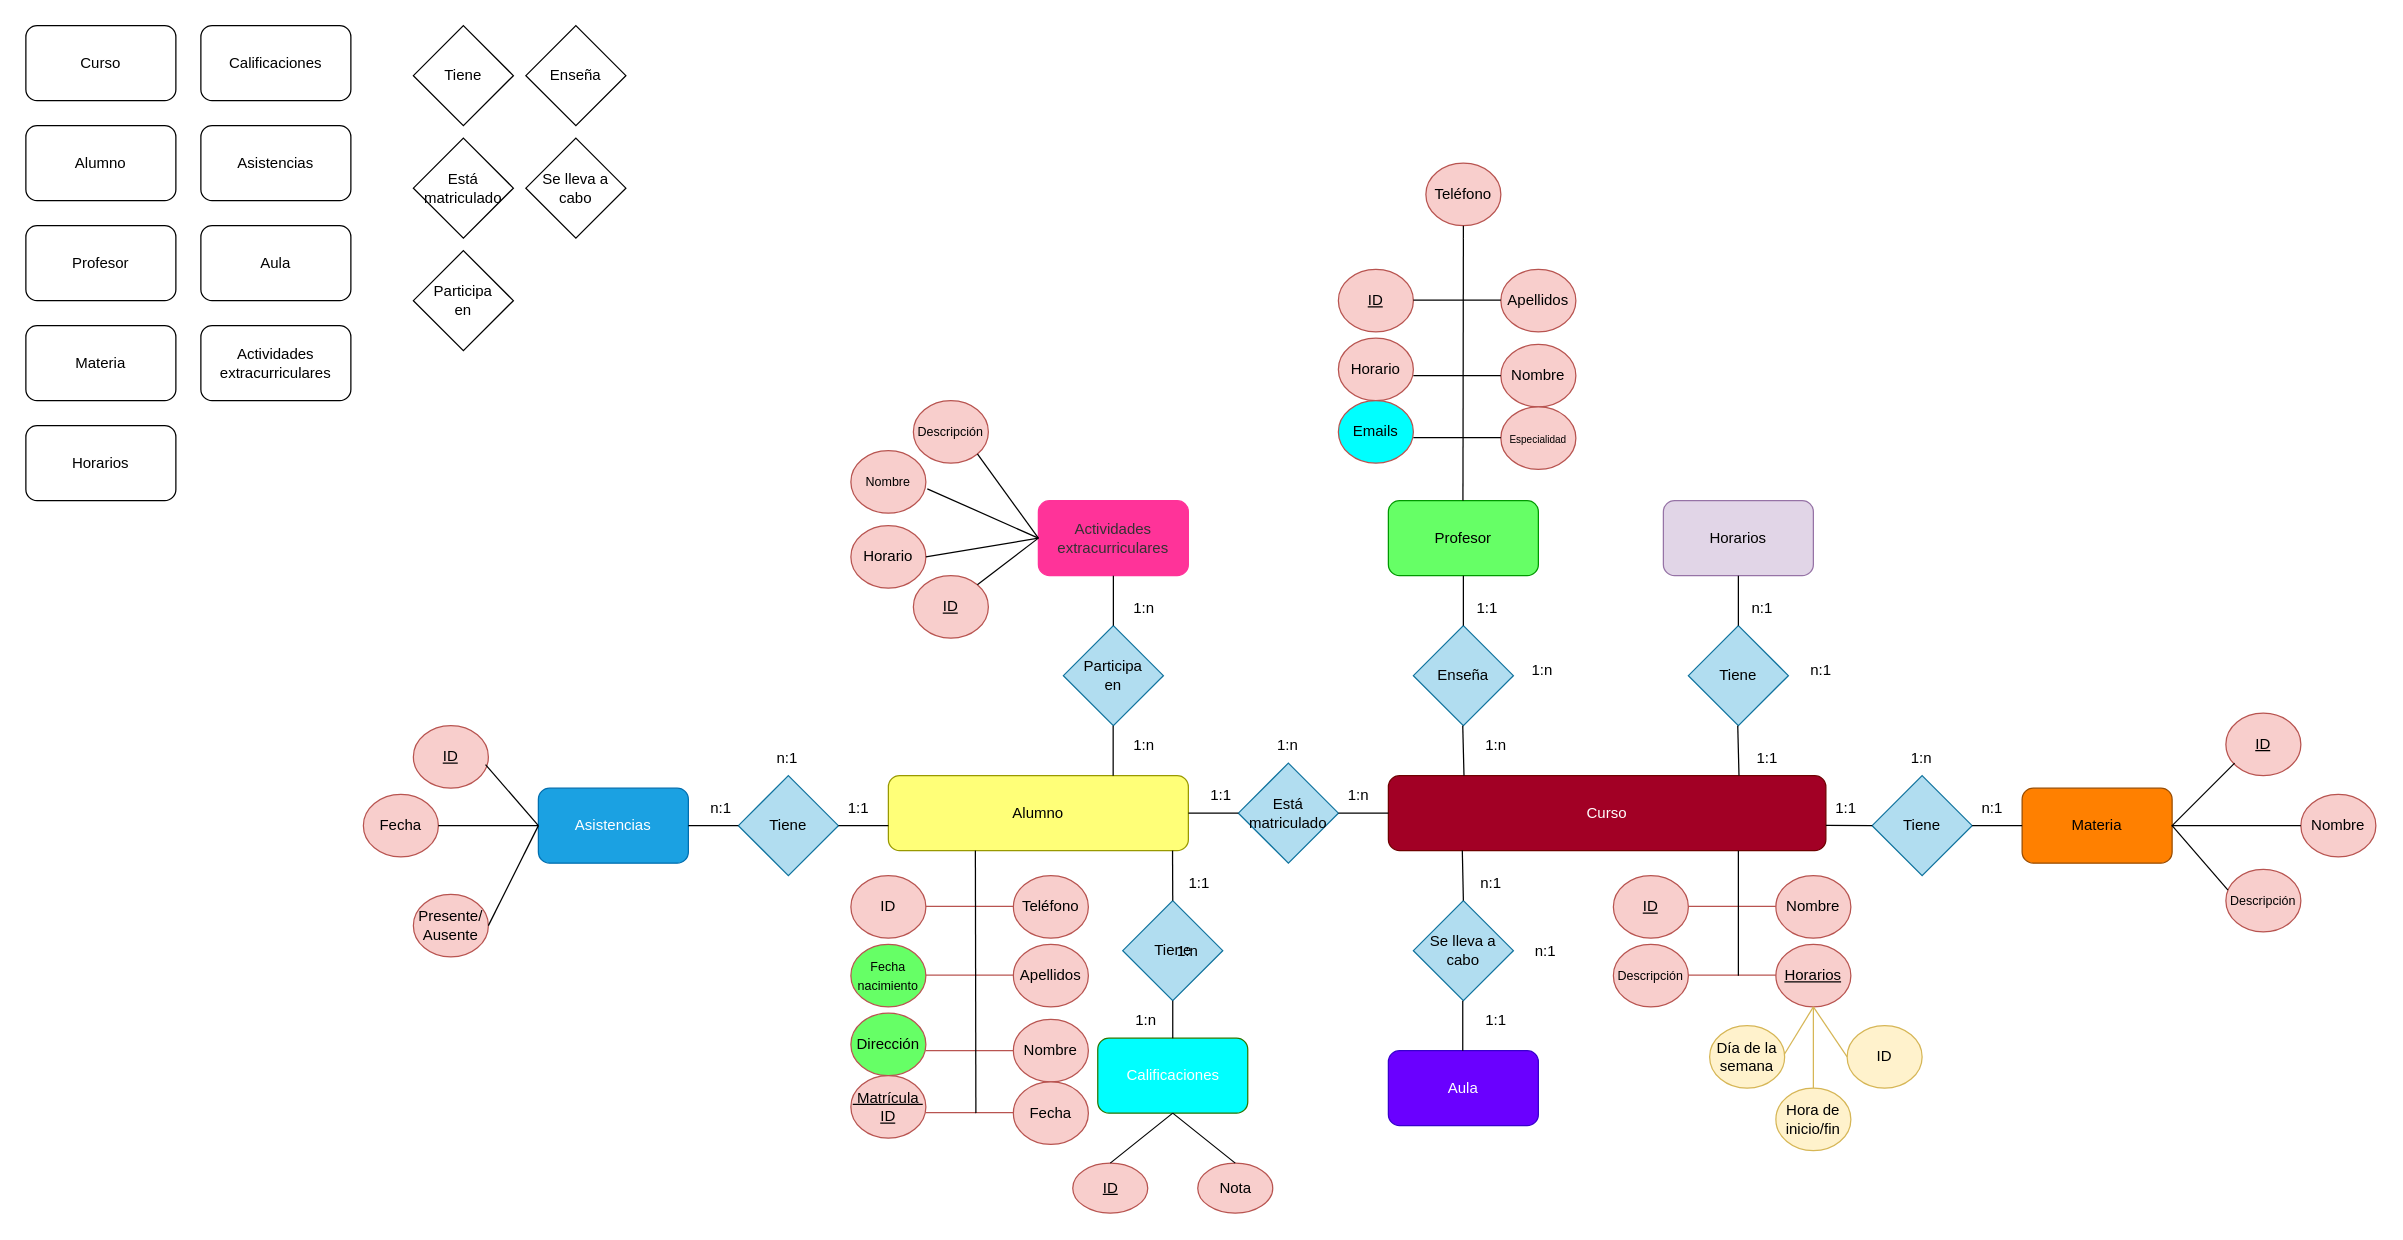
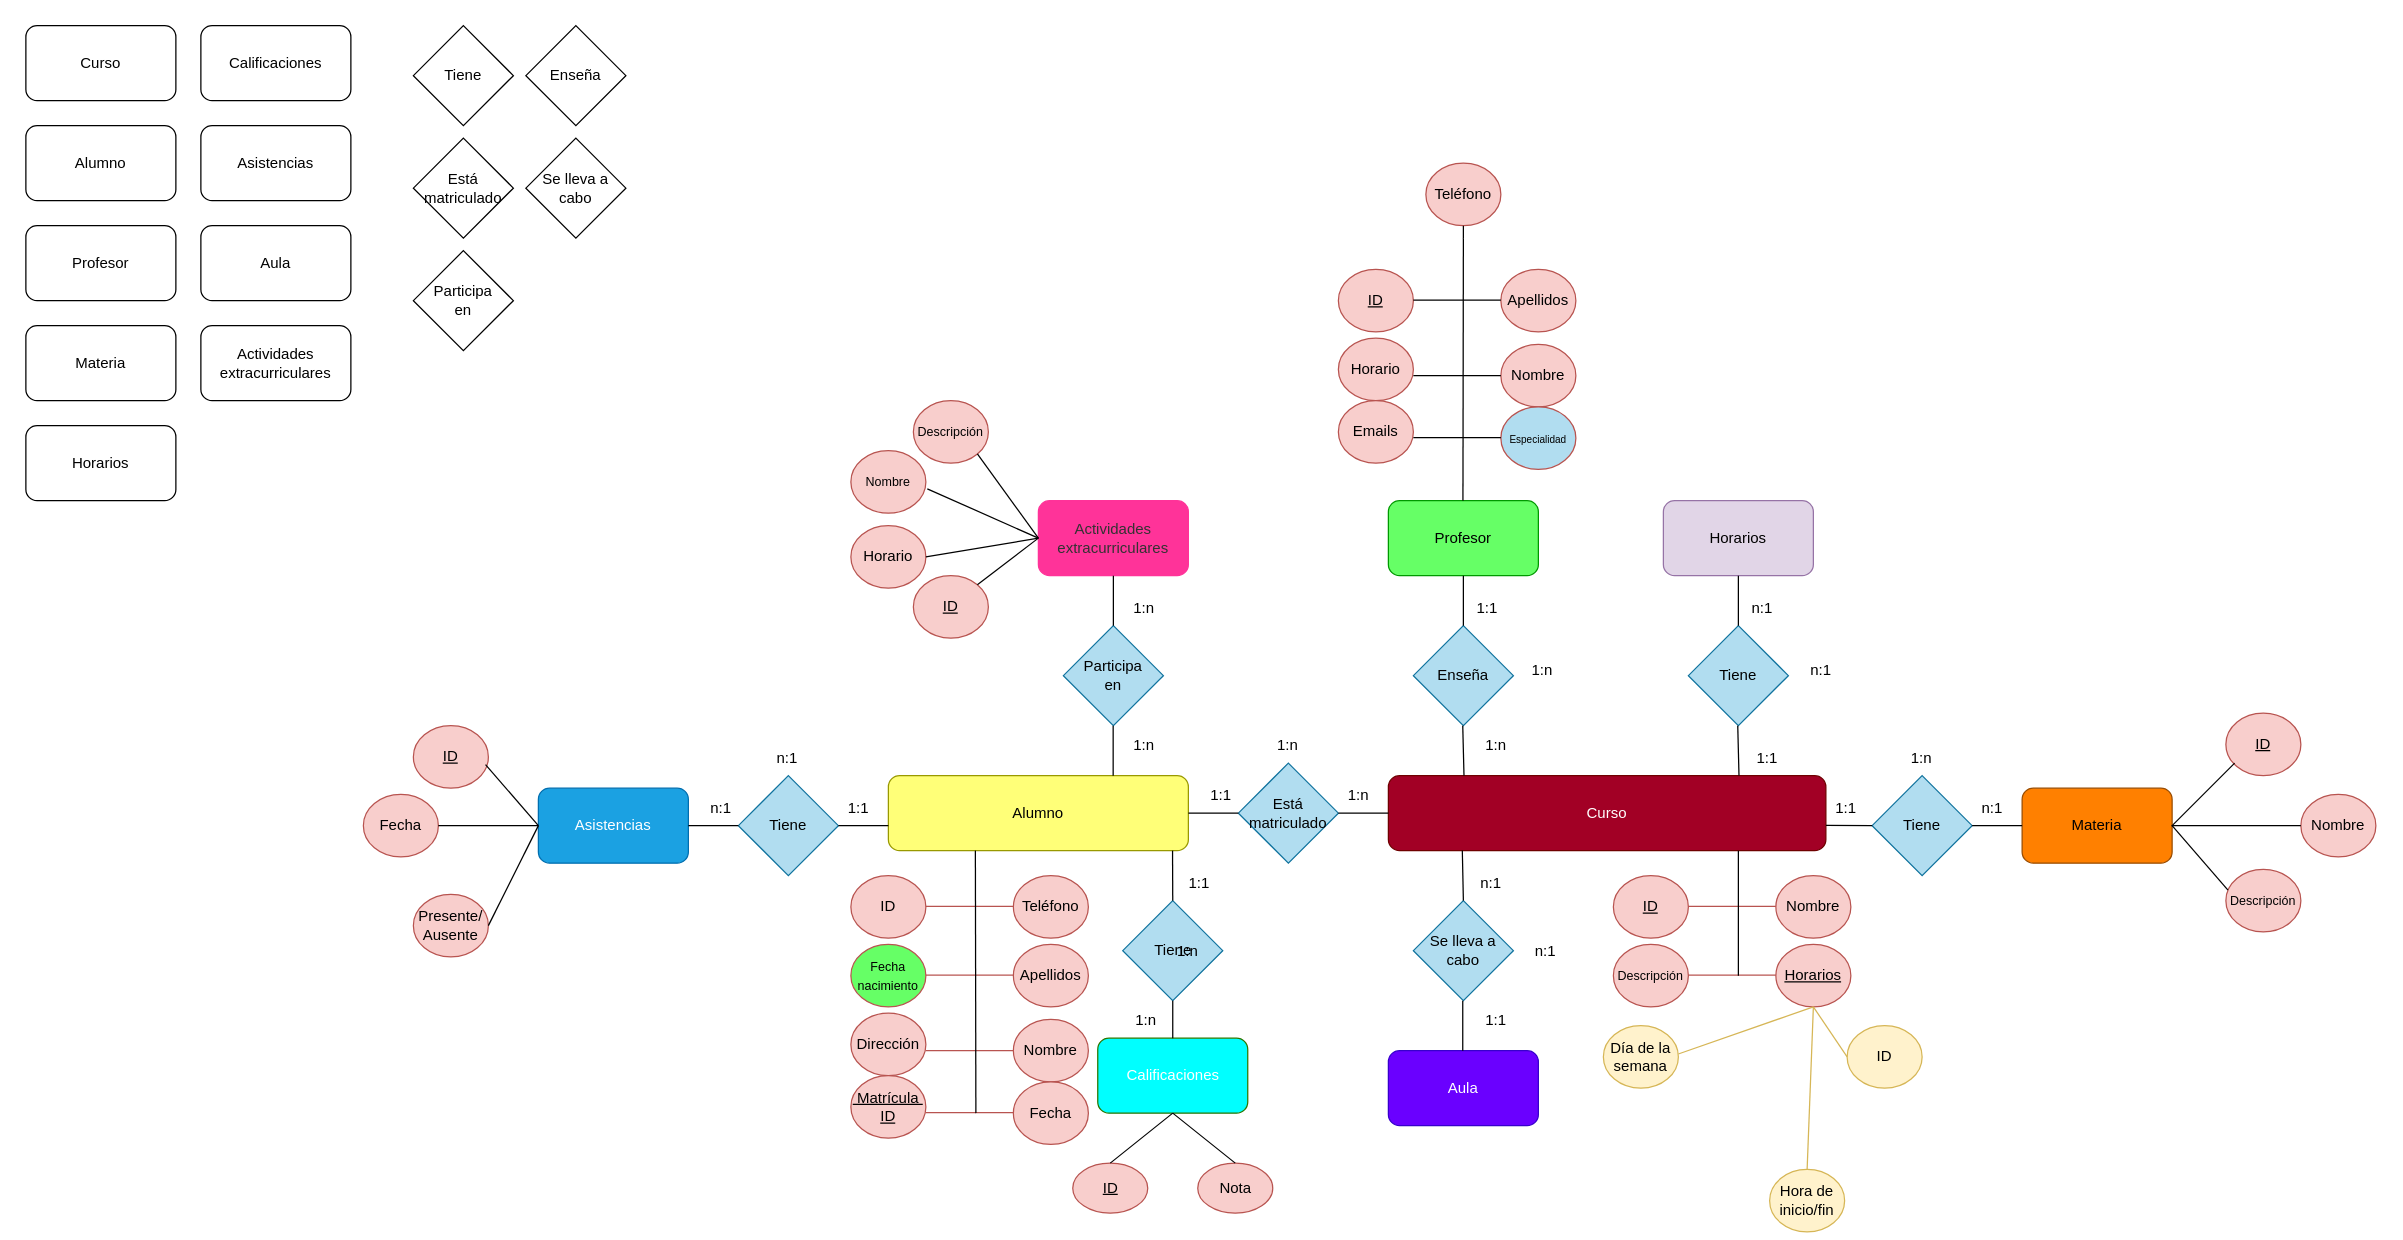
node "Emails": fillcolor #00ffff -> #f8cecc
node "Especialidad": fillcolor #f8cecc -> #b1ddf0
node "Dirección": fillcolor #66ff66 -> #f8cecc
node "Día de la semana": moved (1747, 1057) -> (1641, 1057)
node "Hora de inicio/fin": moved (1813, 1119) -> (1807, 1201)
